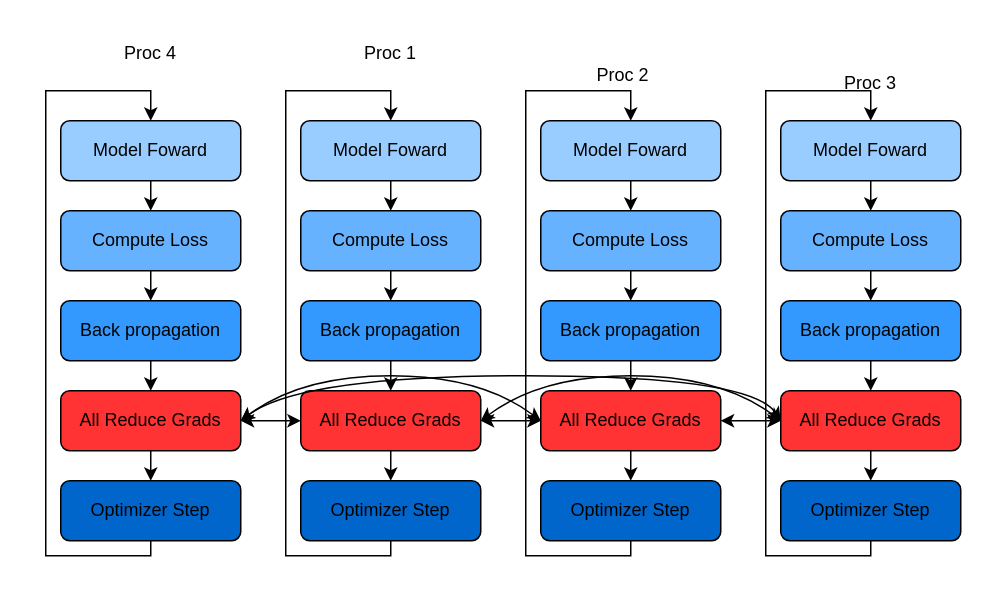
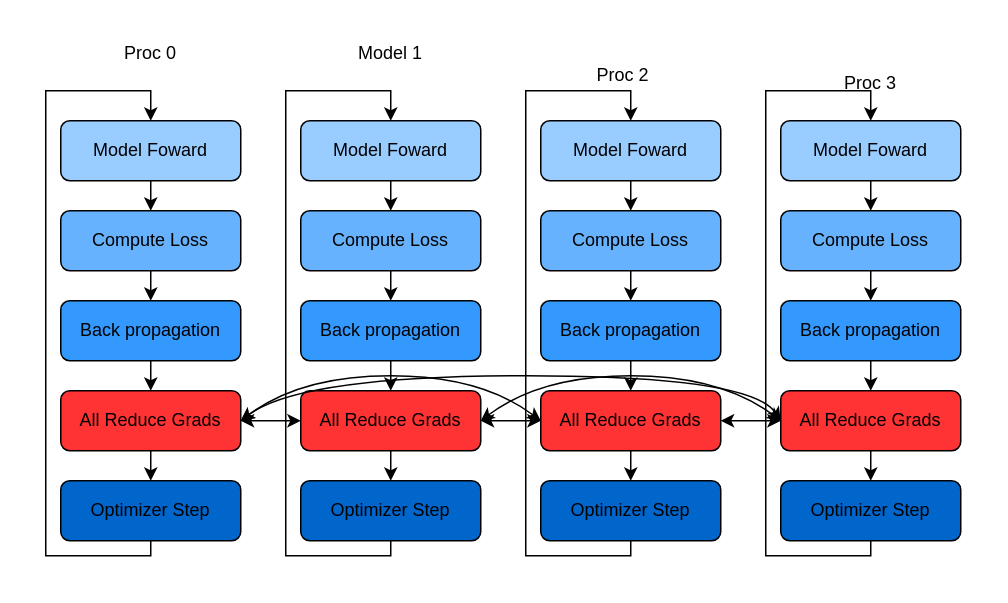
node "Proc 4": label "Proc 4" -> "Proc 0"
node "Proc 1": label "Proc 1" -> "Model 1"
